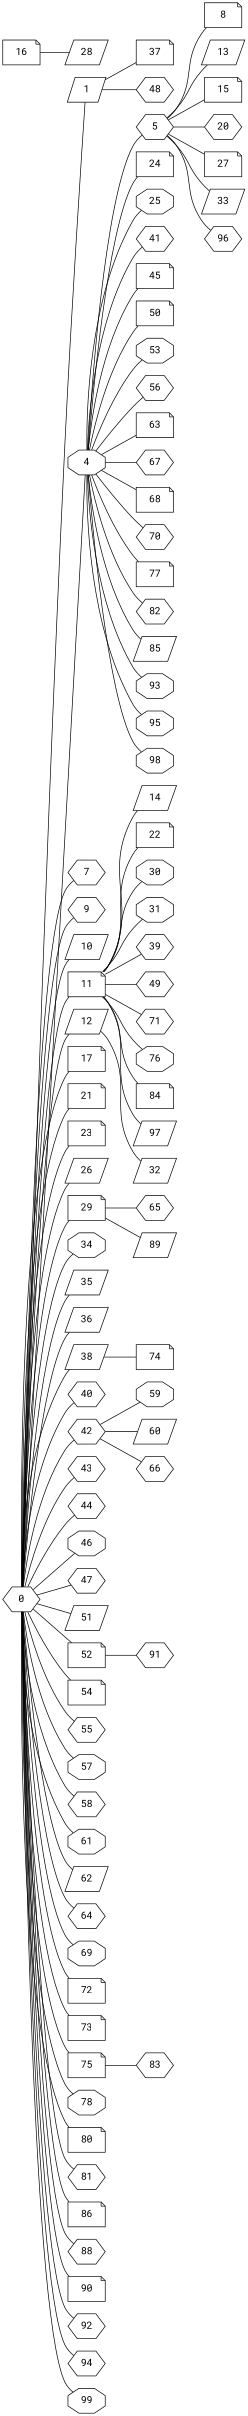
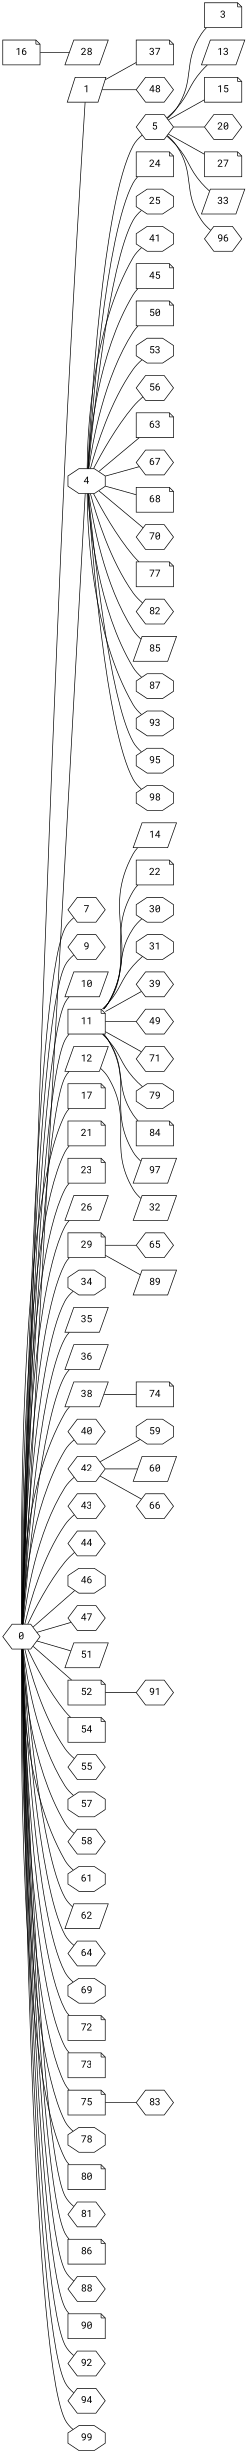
node "8": label "8" -> "3"
node "41": shape hexagon -> octagon
node "87": added
node "76": label "76" -> "79"
